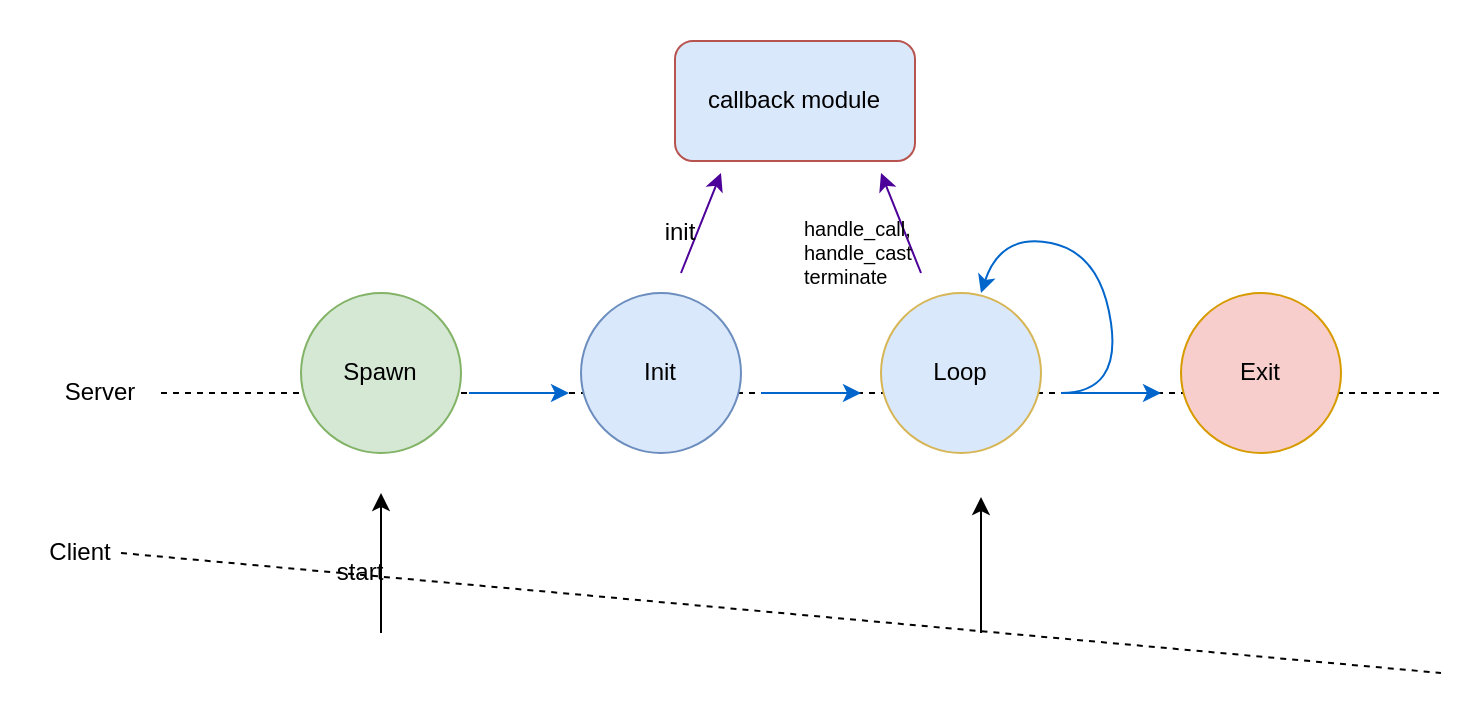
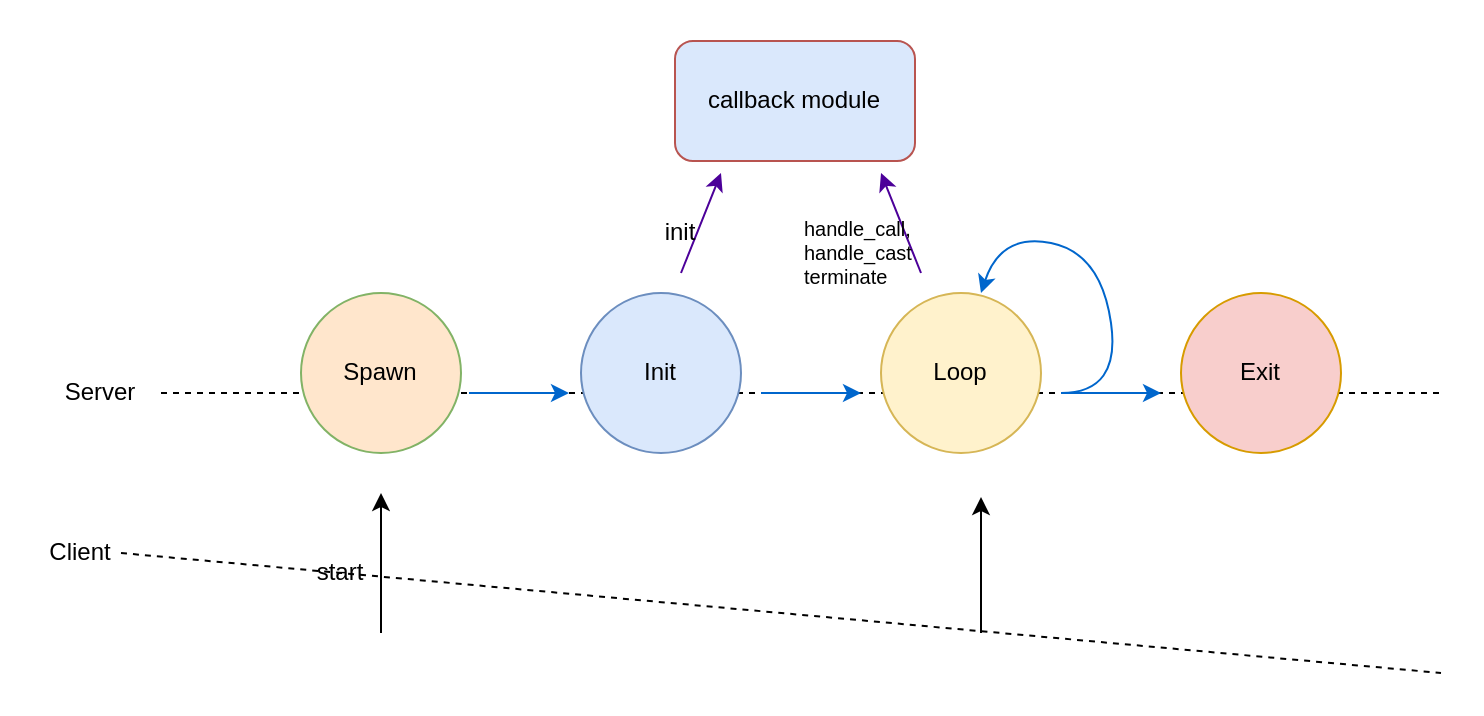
node "Spawn": fillcolor #d5e8d4 -> #ffe6cc
node "Loop": fillcolor #dae8fc -> #fff2cc
node "start": moved (361, 573) -> (341, 573)
